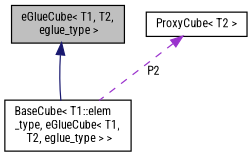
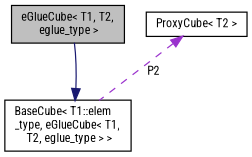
edge "BaseCube< T1::elem _type, eGlueCube< T1, T2, eglue_type > >" -> "eGlueCube< T1, T2, eglue_type >": reversed
